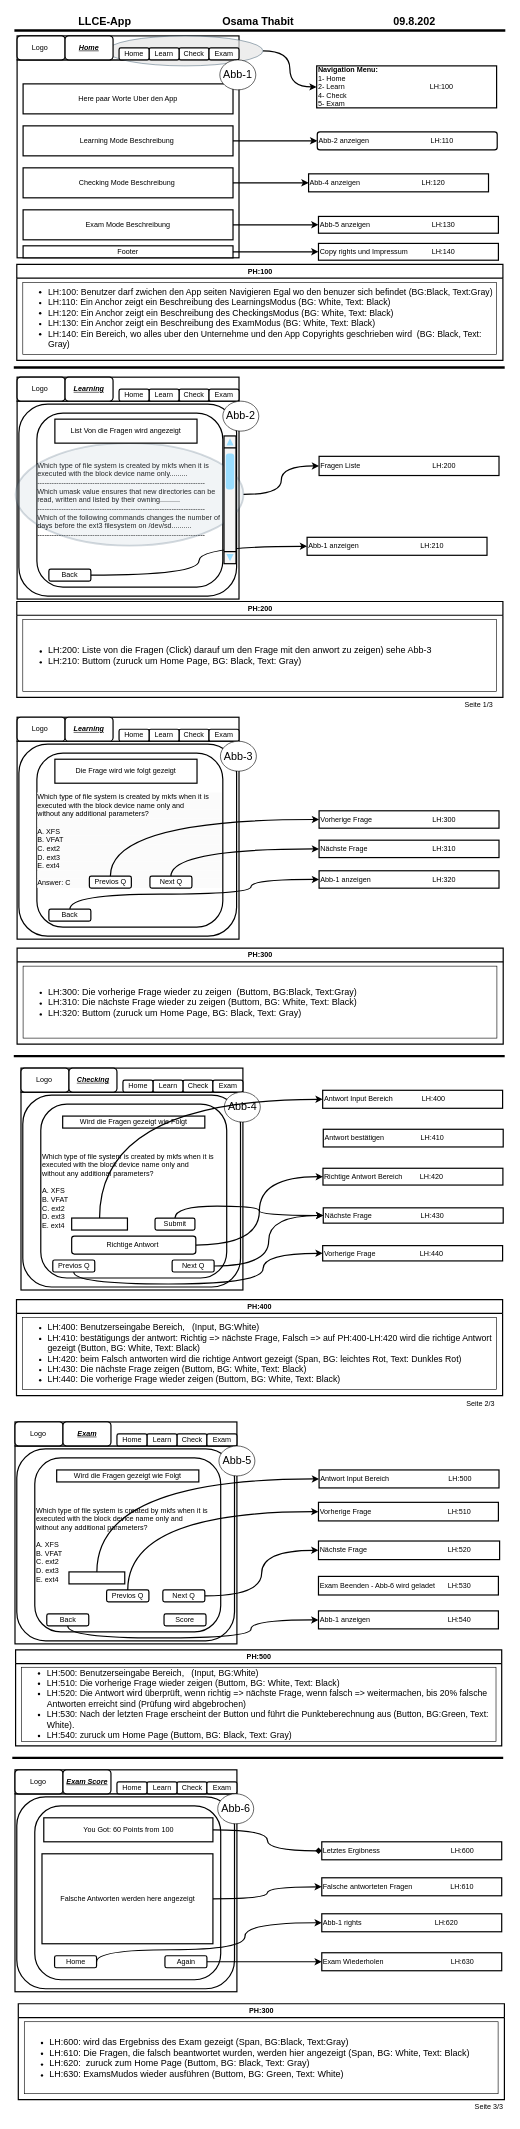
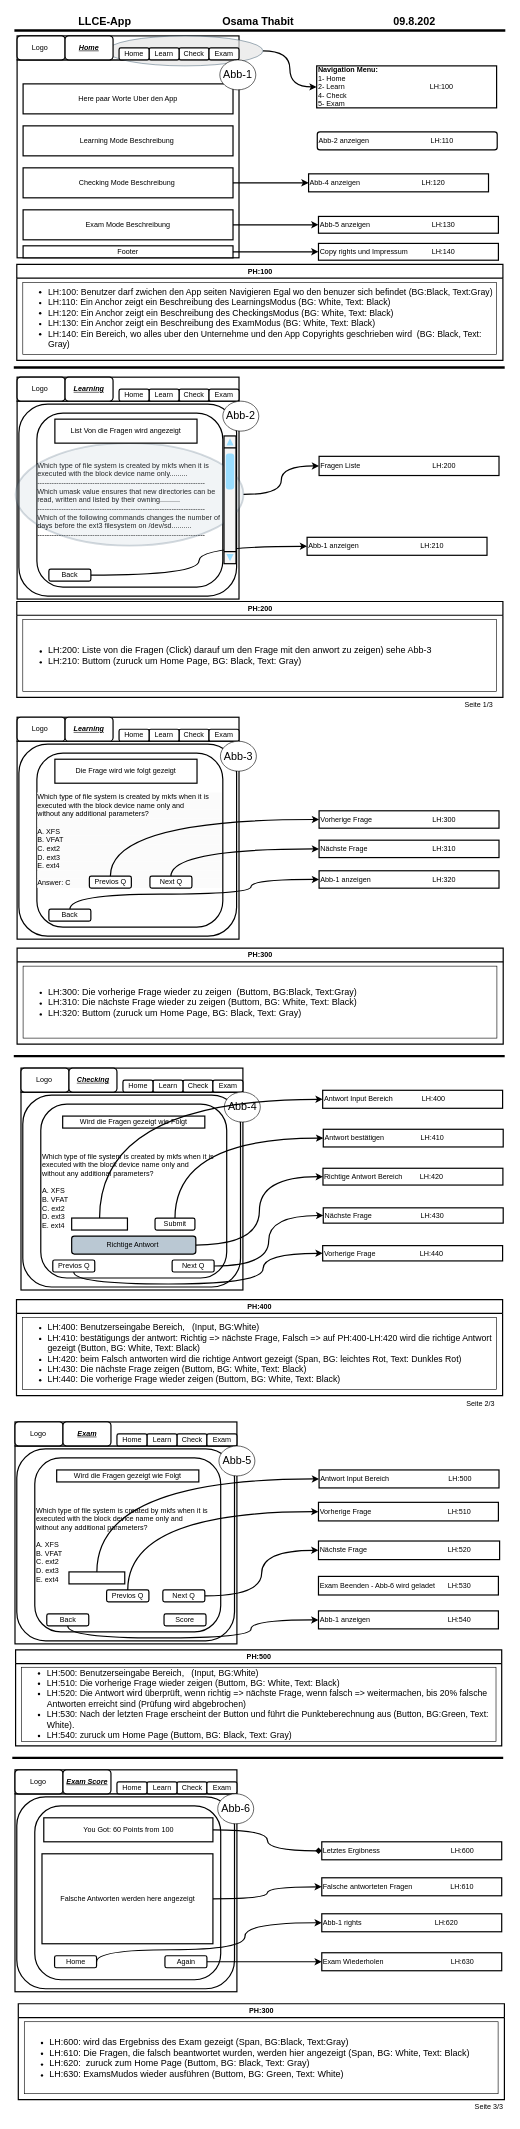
edge "Learning Mode Beschreibung" -> "Abb-2 anzeigen LH:110": removed
edge "Submit" -> "Nächste Frage LH:430": now "Submit" -> "Antwort bestätigen LH:410"
node "Richtige Antwort": fillcolor #ffffff -> #bac8d3
